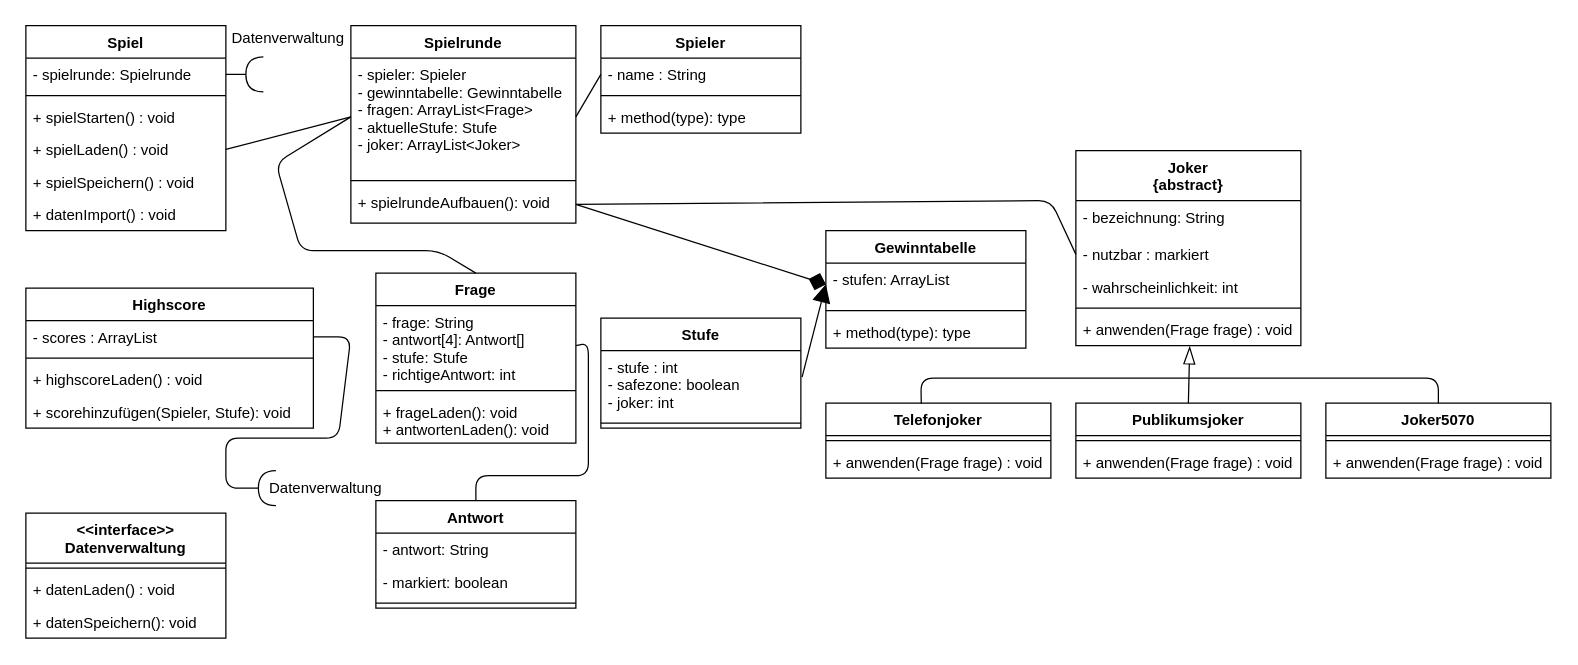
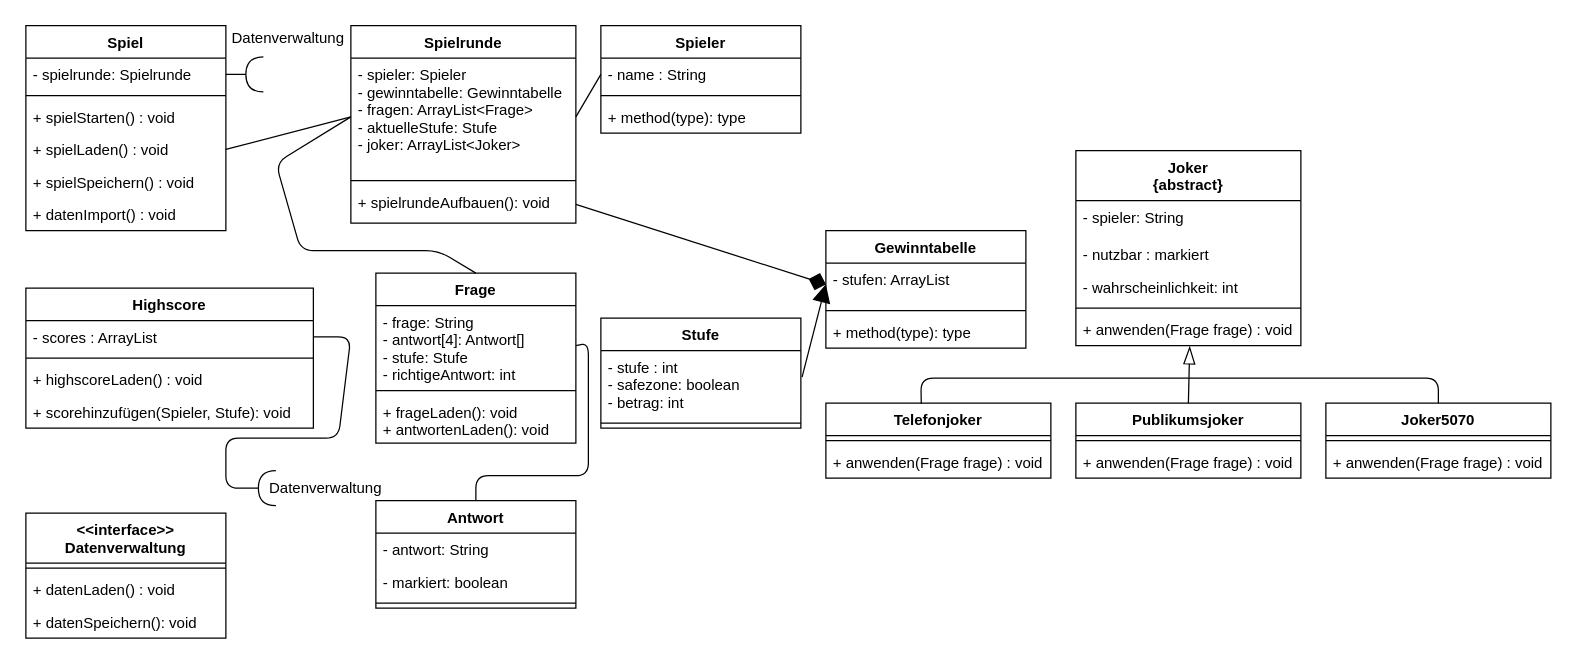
edge "+ spielrundeAufbauen(): void" -- "- nutzbar : markiert": removed
node "- bezeichnung: String": label "- bezeichnung: String" -> "- spieler: String"
node "- stufe : int - safezone: boolean - joker: int": label "- stufe : int - safezone: boolean - joker: int" -> "- stufe : int - safezone: boolean - betrag: int"
